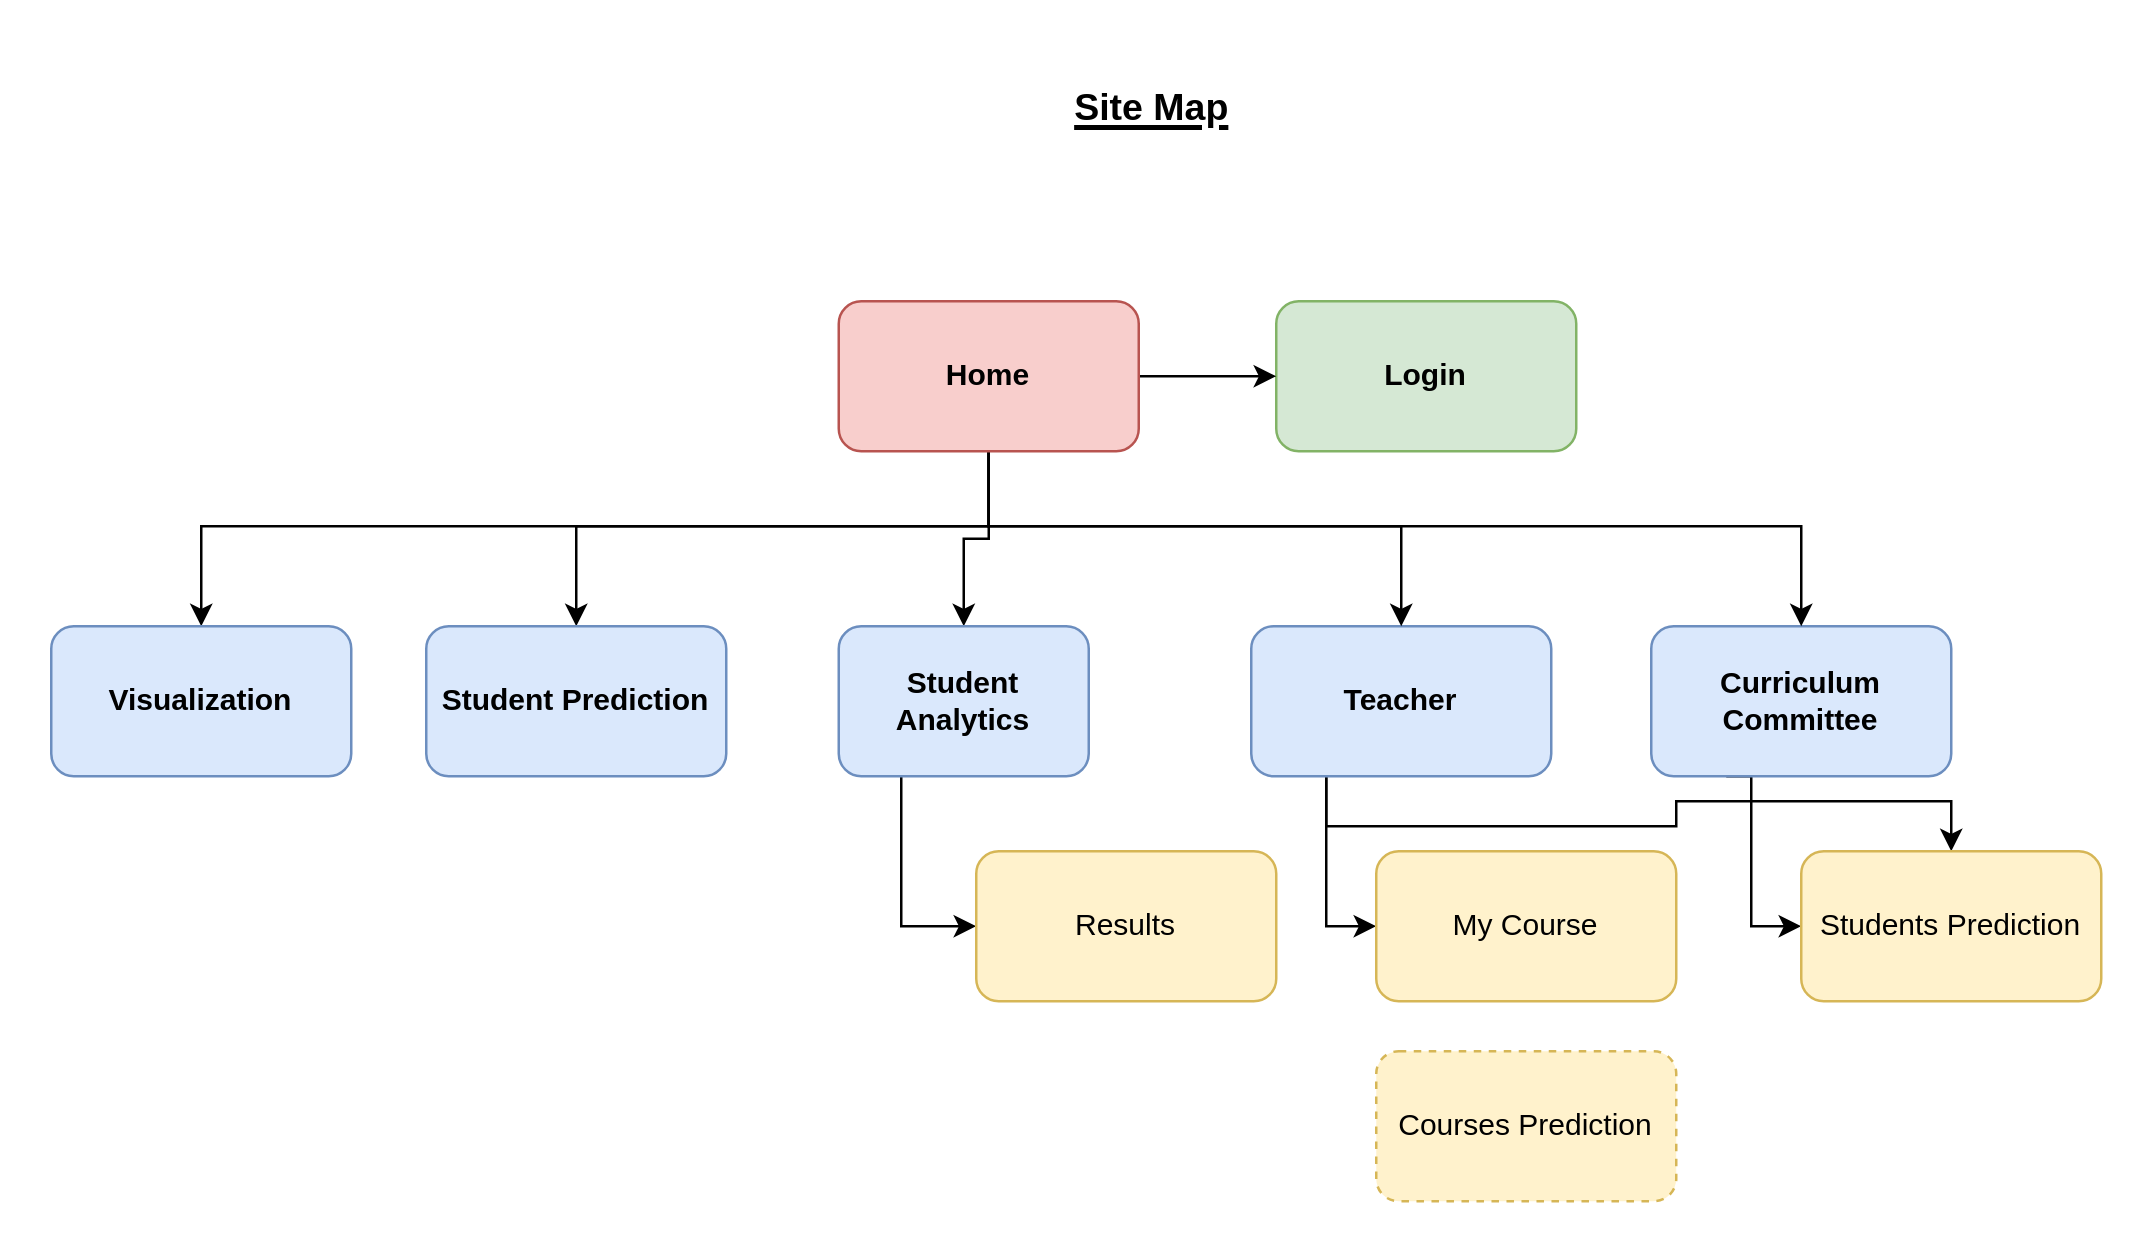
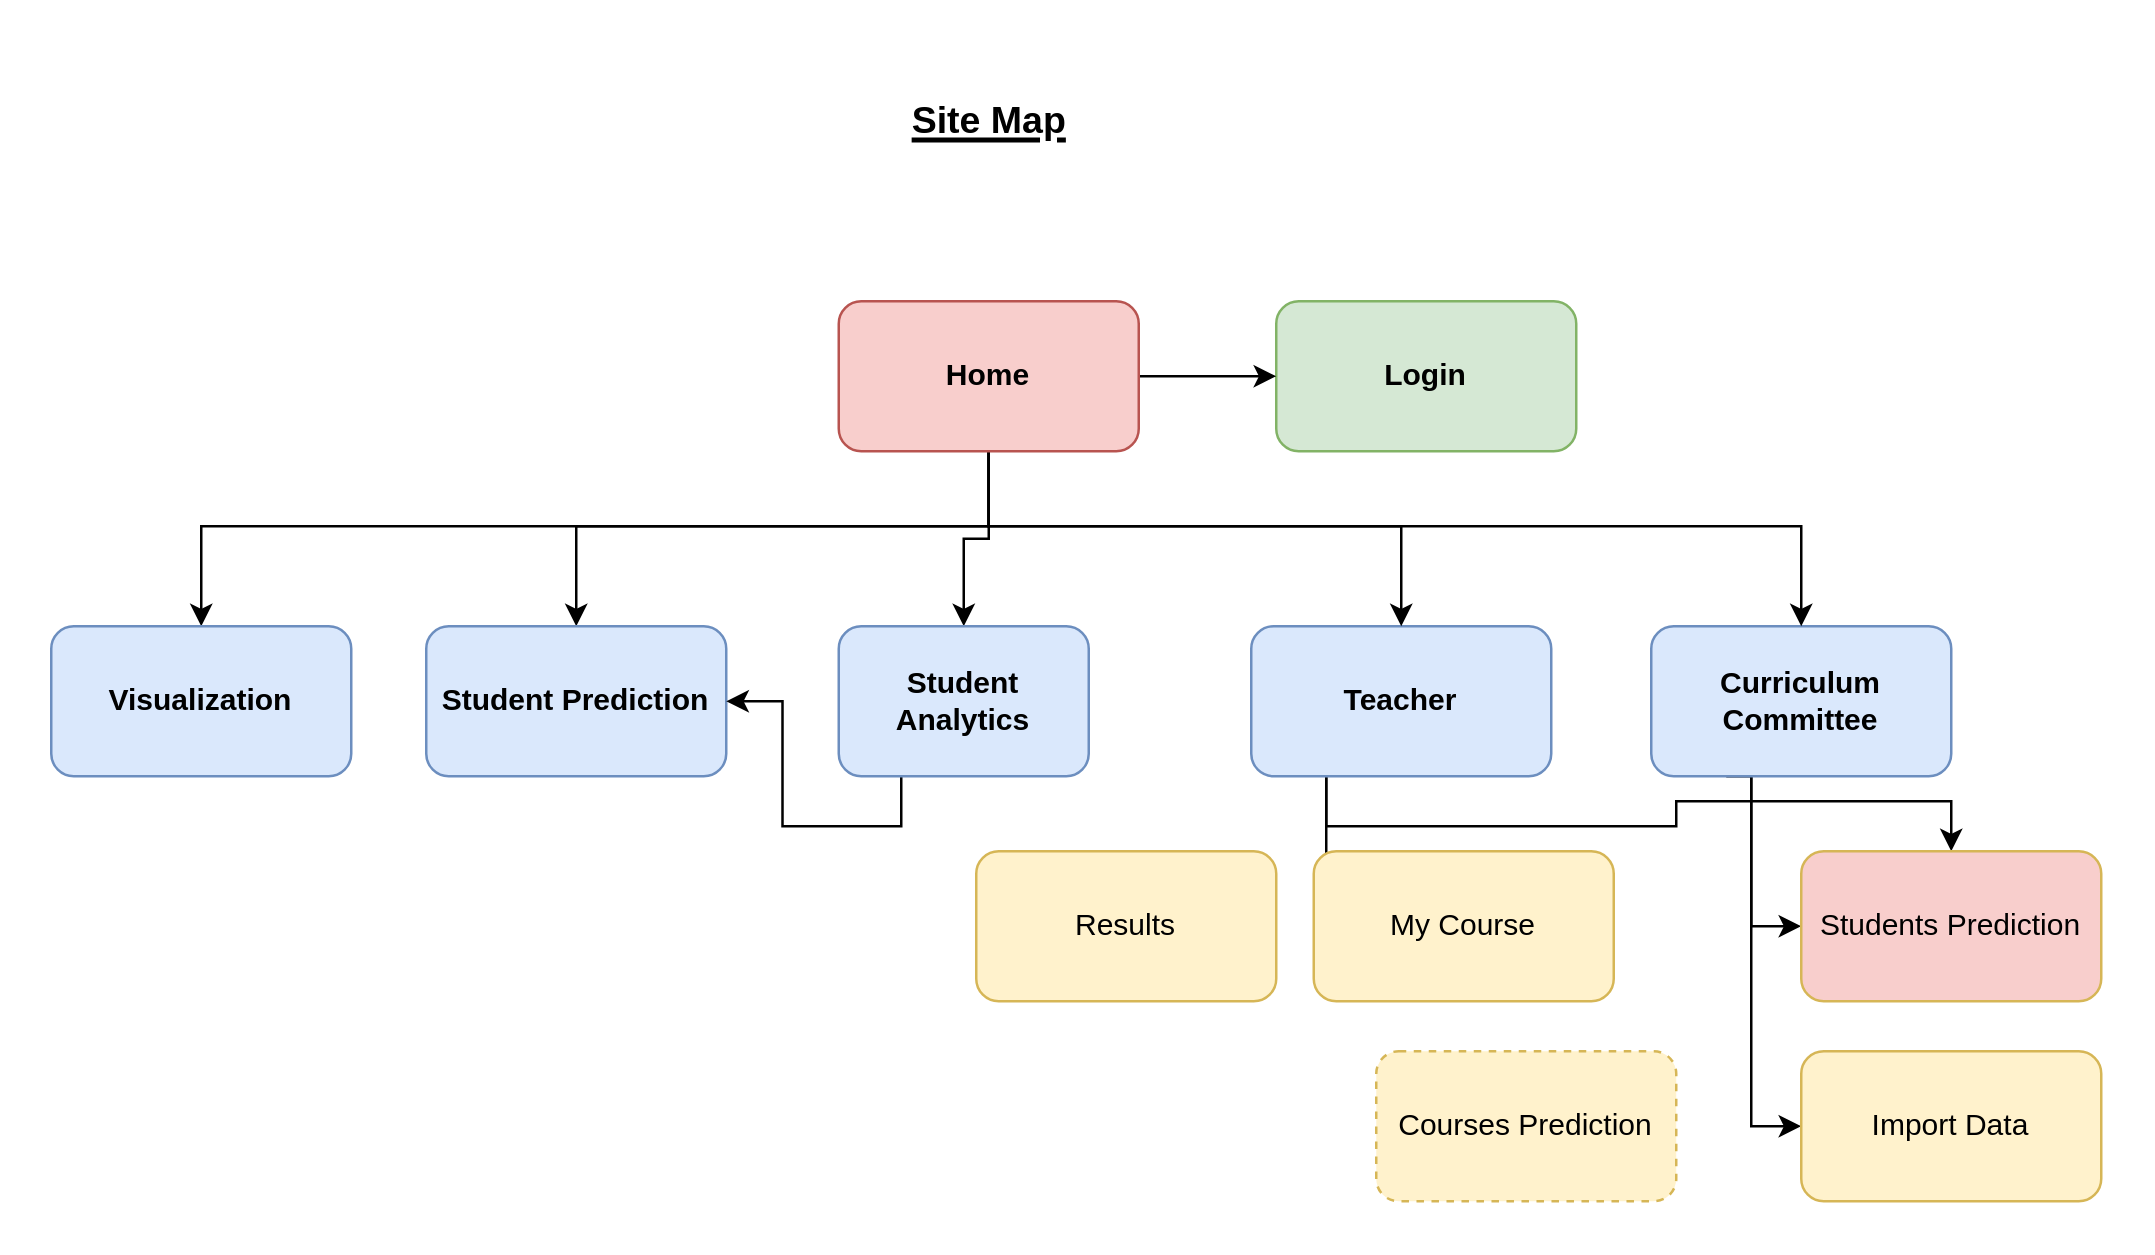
node "Site Map": moved (1151, 101) -> (989, 114)
edge "Student Analytics" -> "Results": now "Student Analytics" -> "Student Prediction"
node "My Course": moved (1526, 926) -> (1464, 926)
node "Students Prediction": fillcolor #fff2cc -> #f8cecc
edge "Curriculum Committee" -> "Import Data": added
node "Import Data": added
